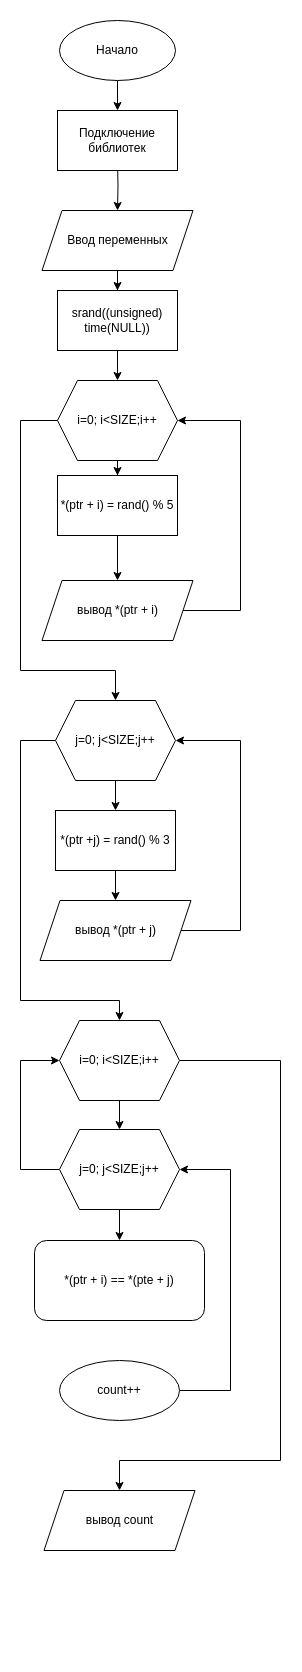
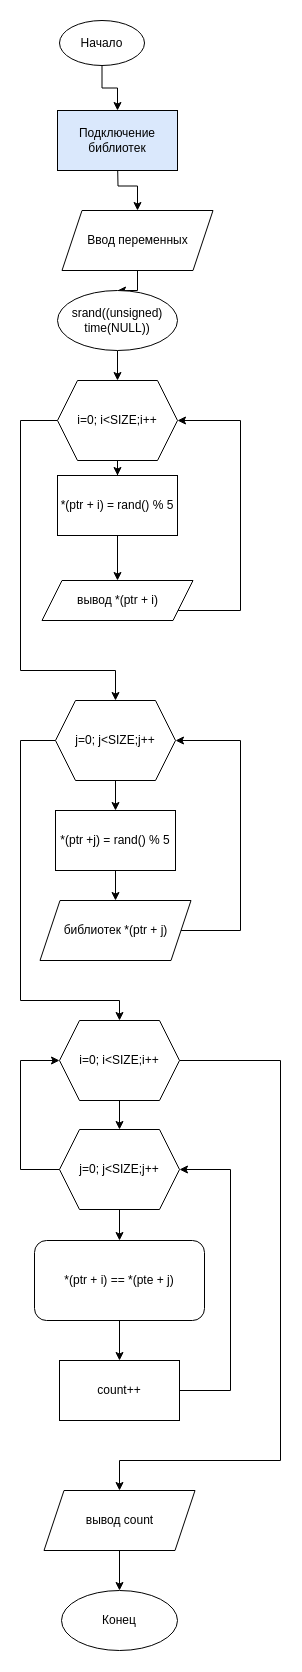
node "Начало": size 116x60 -> 85x45
node "Подключение библиотек": fillcolor #ffffff -> #dae8fc
node "Ввод переменных": moved (118, 241) -> (138, 241)
node "srand((unsigned) time(NULL))": shape rectangle -> ellipse
node "вывод *(ptr + i)": size 151x60 -> 151x40
node "*(ptr +j) = rand() % 3": label "*(ptr +j) = rand() % 3" -> "*(ptr +j) = rand() % 5"
node "вывод *(ptr + j)": label "вывод *(ptr + j)" -> "библиотек *(ptr + j)"
edge "*(ptr + i) == *(pte + j)" -> "count++": added
node "count++": shape ellipse -> rectangle
edge "вывод count" -> "Конец": added
node "Конец": added
